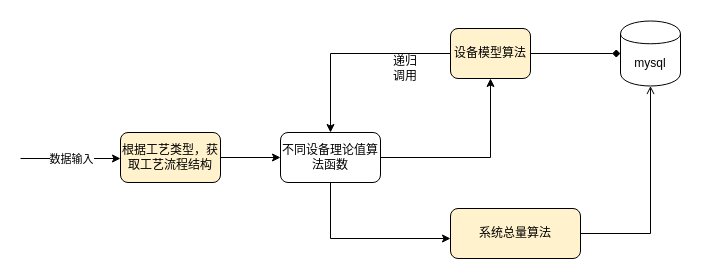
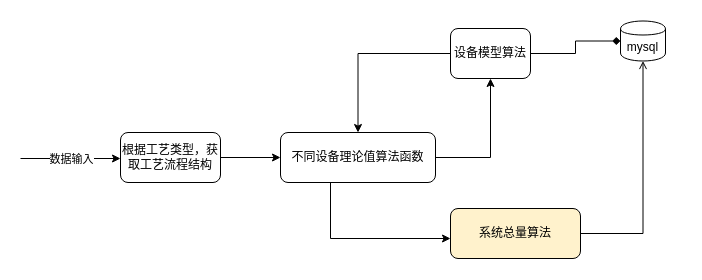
node "设备模型算法": fillcolor #fff2cc -> #ffffff
node "mysql": size 60x65 -> 45x40
node "递归调用": removed
node "根据工艺类型，获取工艺流程结构": fillcolor #fff2cc -> #ffffff
node "不同设备理论值算法函数": size 100x50 -> 155x50
